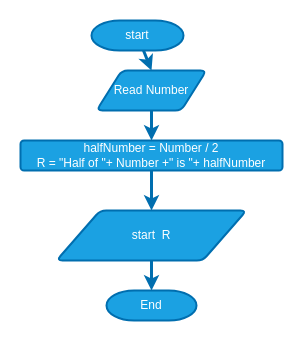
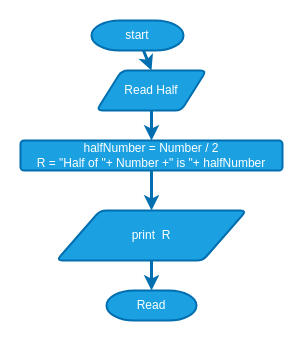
node "Read Number": label "Read Number" -> "Read Half"
node "start R": label "start R" -> "print R"
node "End": label "End" -> "Read"
